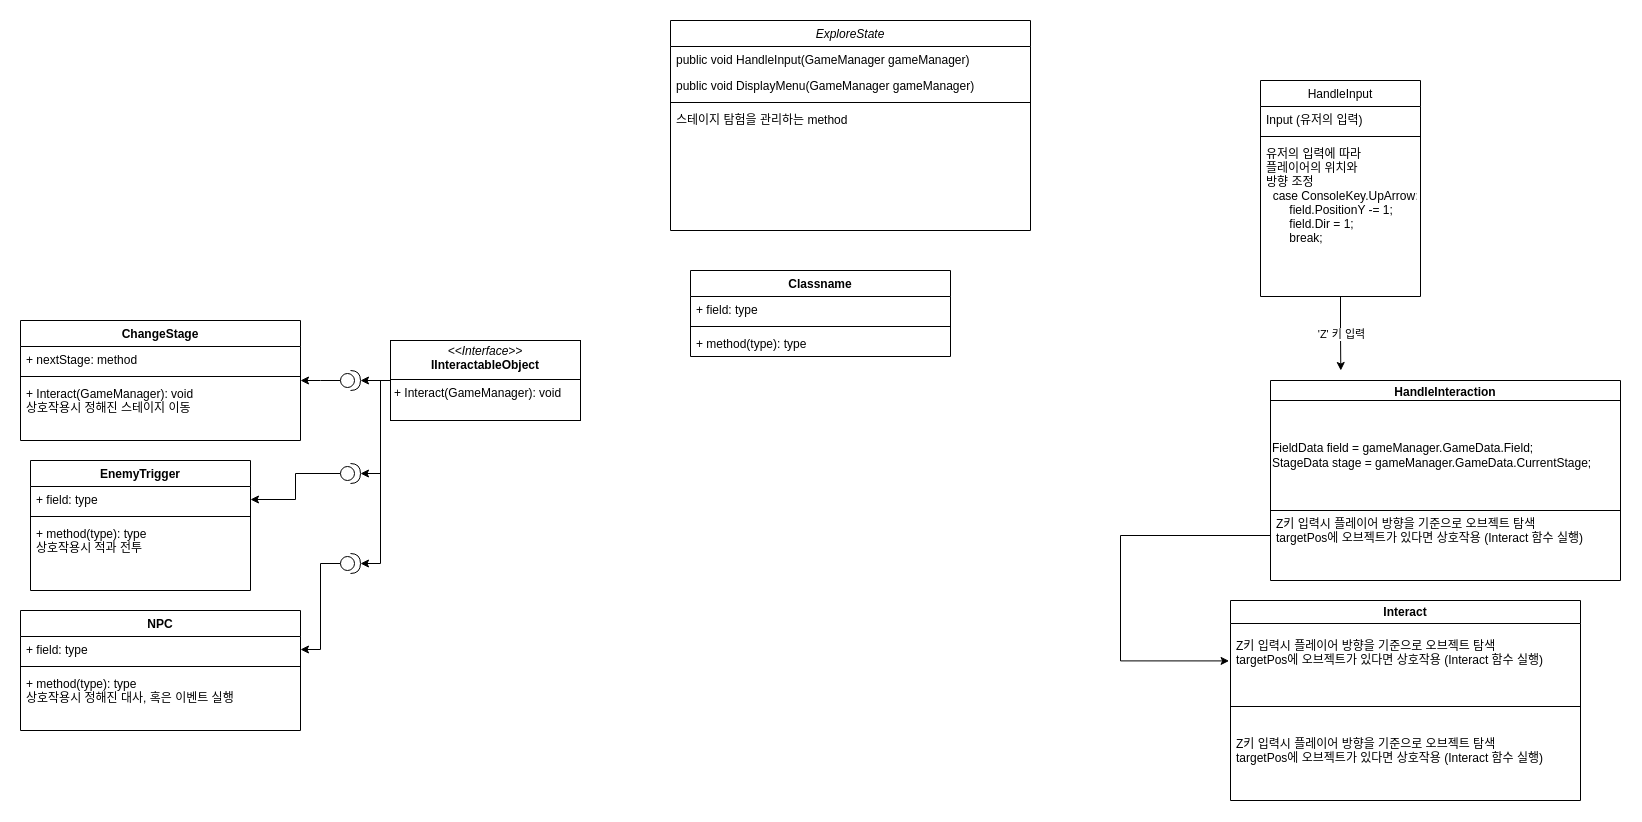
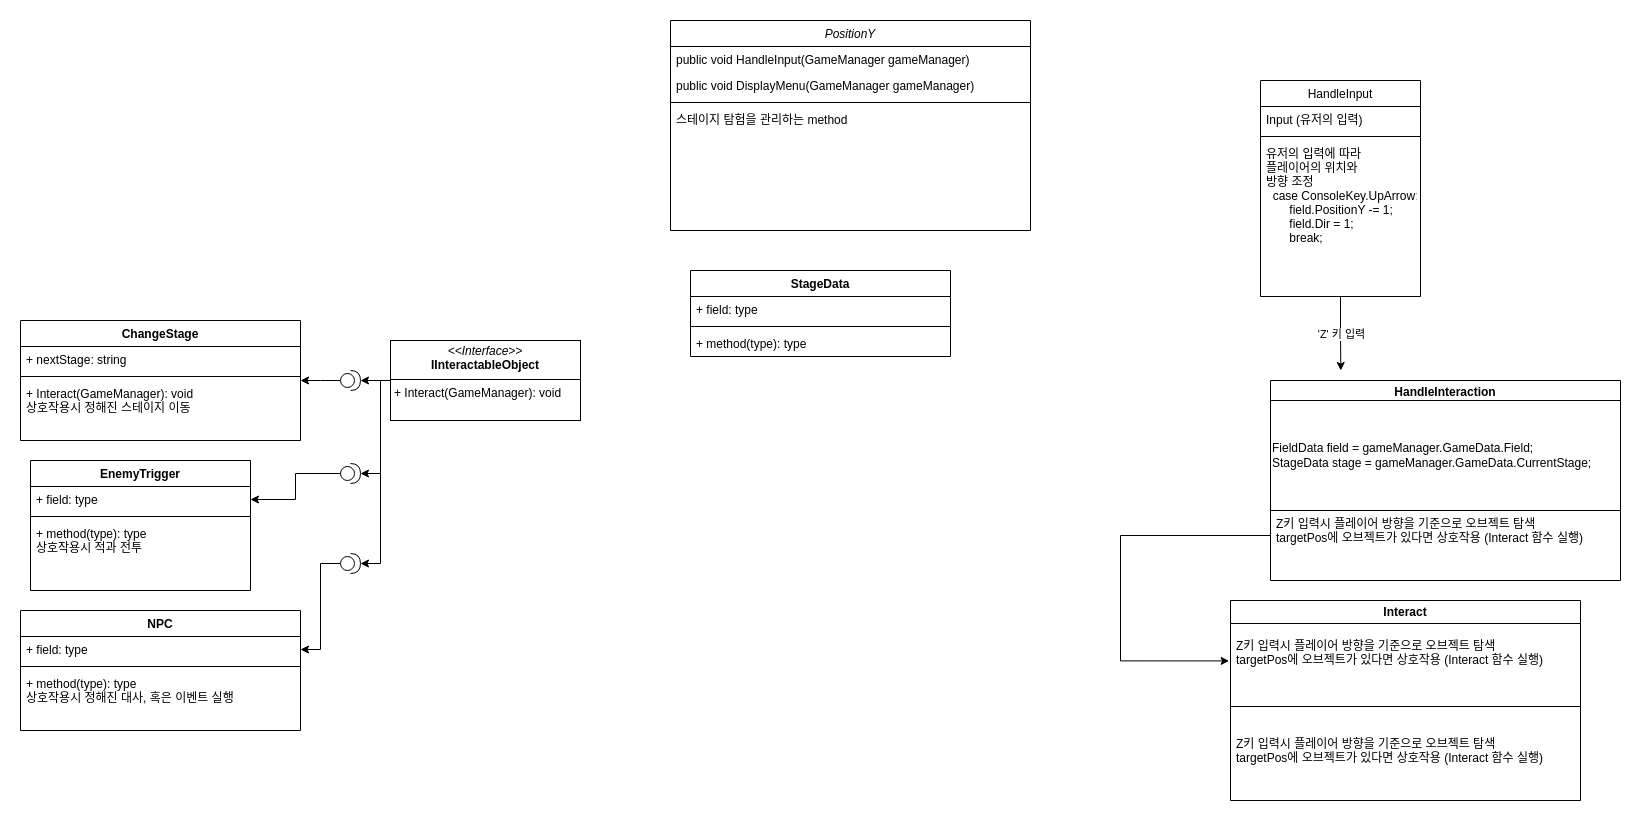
node "ExploreState": label "ExploreState" -> "PositionY"
node "Classname": label "Classname" -> "StageData"
node "+ nextStage: method": label "+ nextStage: method" -> "+ nextStage: string"
